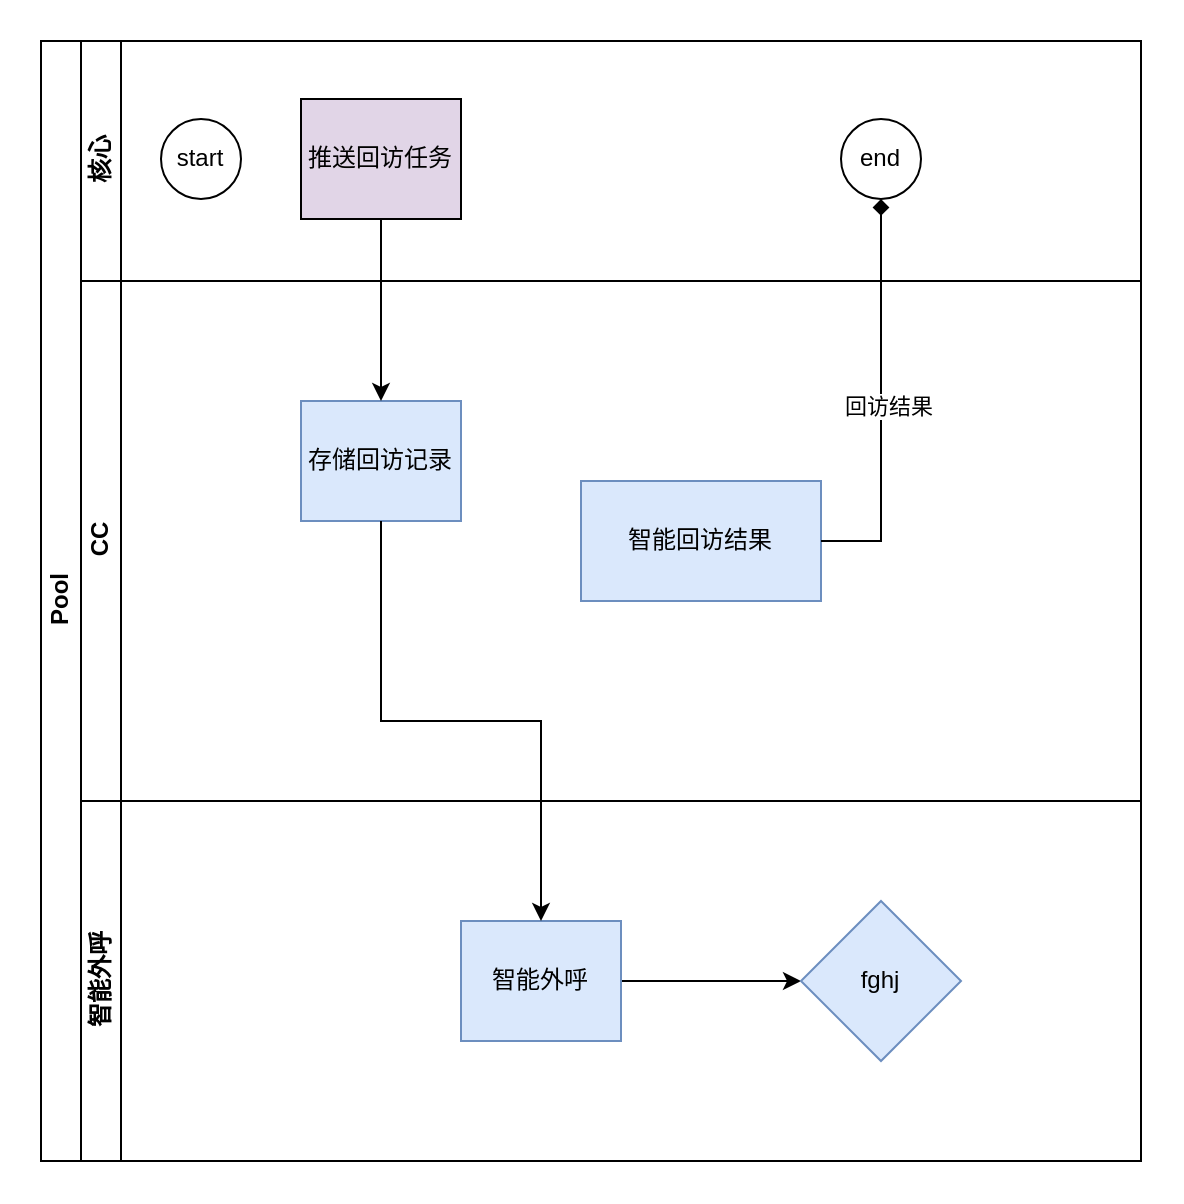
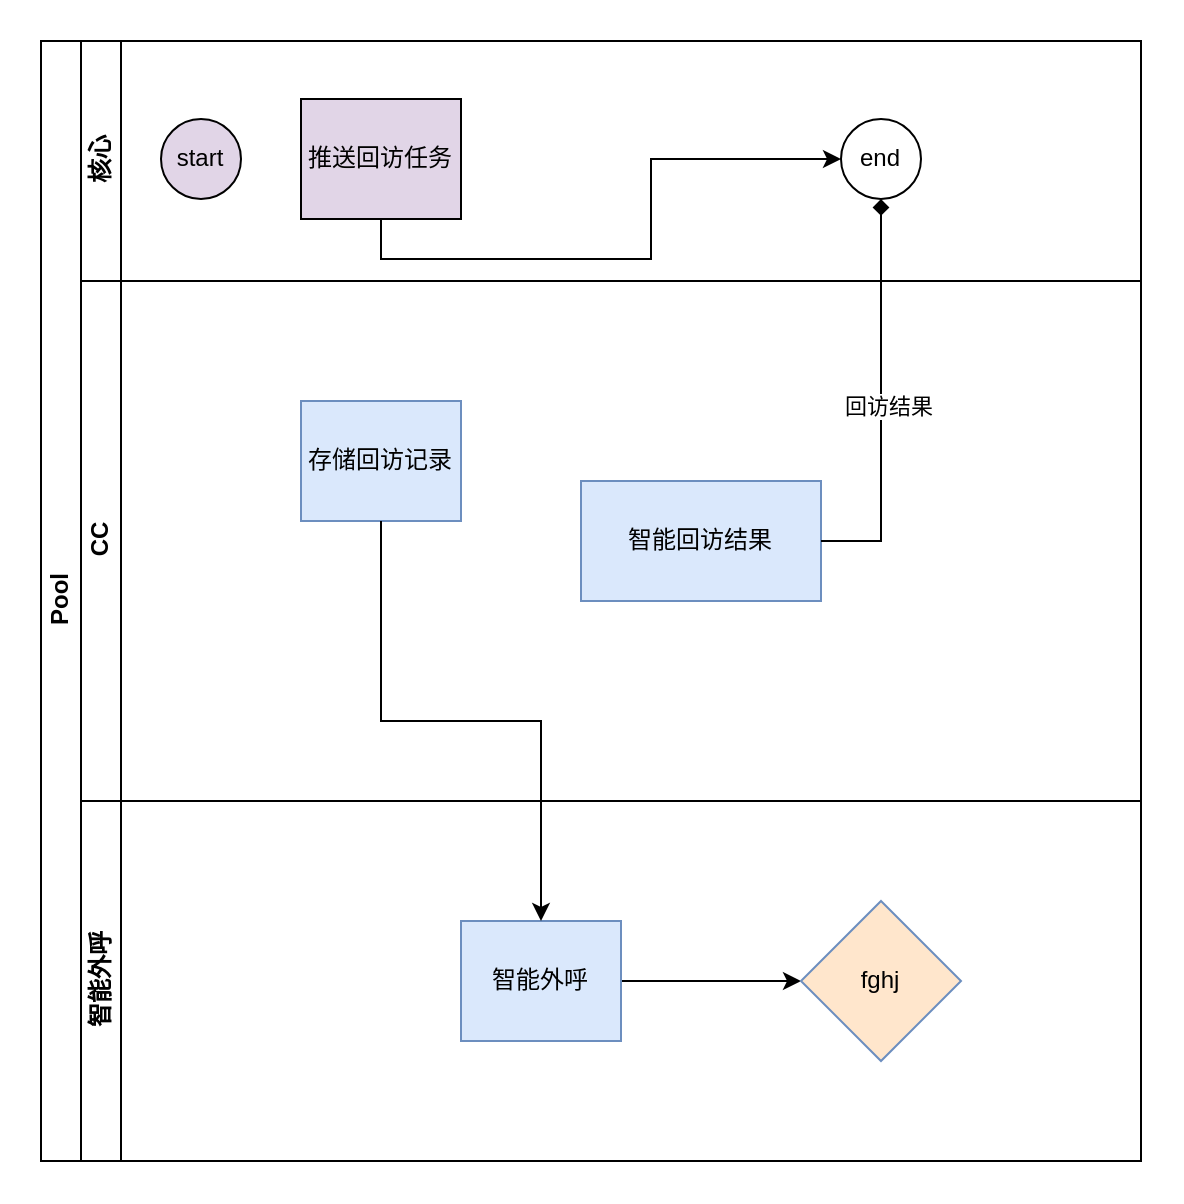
node "start": fillcolor #ffffff -> #e1d5e7
edge "推送回访任务" -> "存储回访记录": now "推送回访任务" -> "end"
node "fghj": fillcolor #dae8fc -> #ffe6cc
